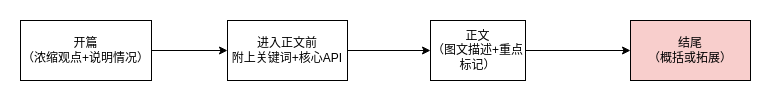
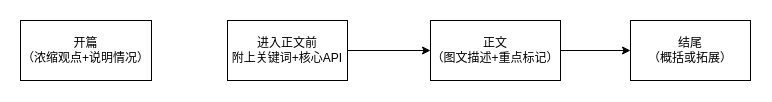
edge "开篇 （浓缩观点+说明情况）" -> "进入正文前 附上关键词+核心API": removed
node "正文 （图文描述+重点标记）": size 95x60 -> 130x60
node "结尾 （概括或拓展）": fillcolor #f8cecc -> #ffffff
